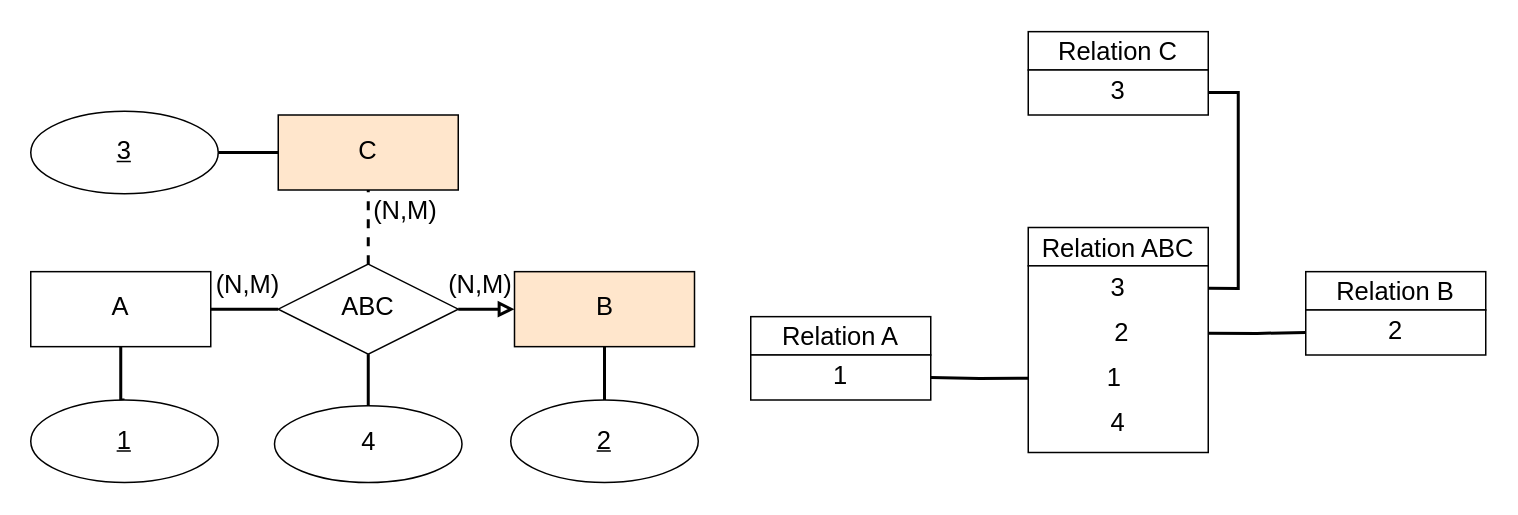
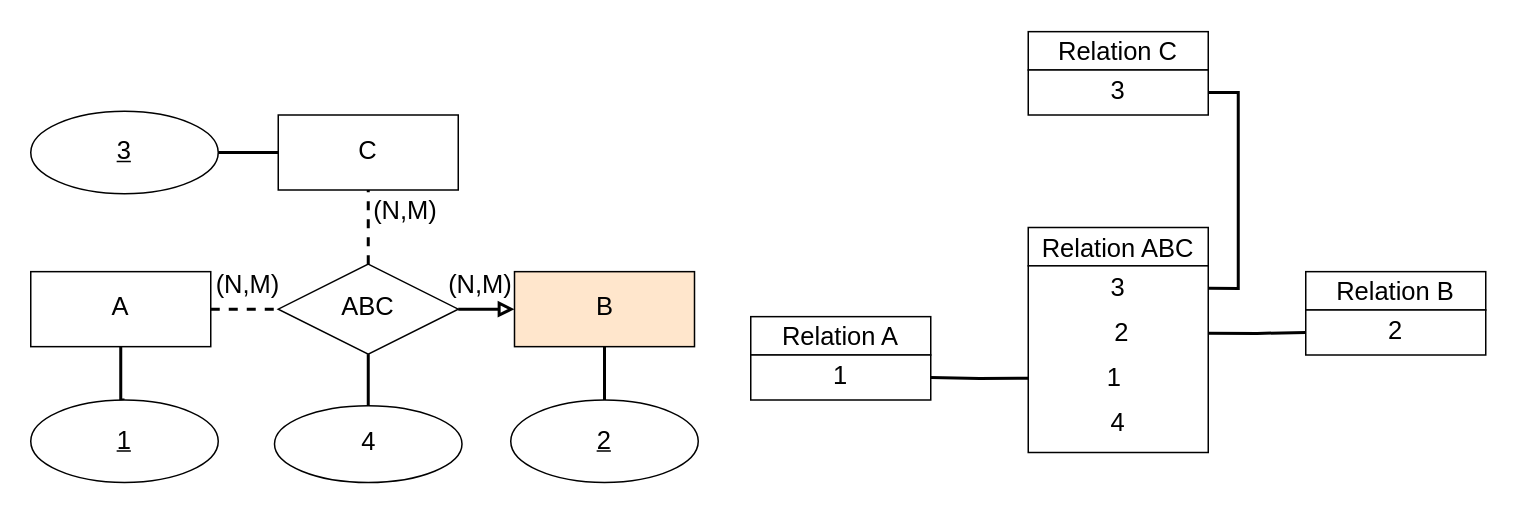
node "C": fillcolor #ffe6cc -> #ffffff
edge "A" -- "ABC": style solid -> dashed
